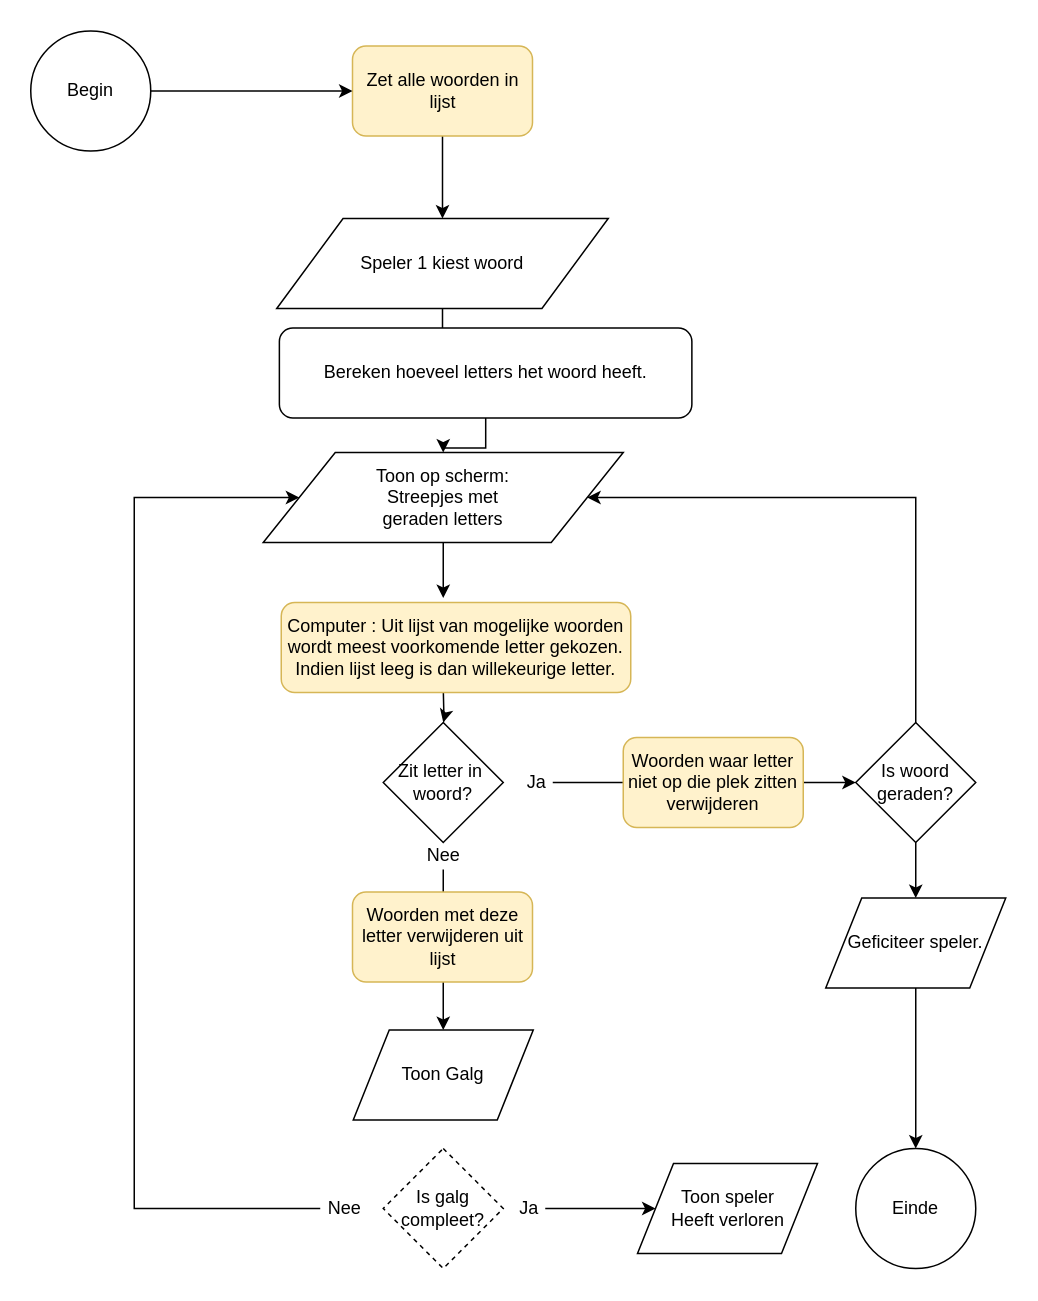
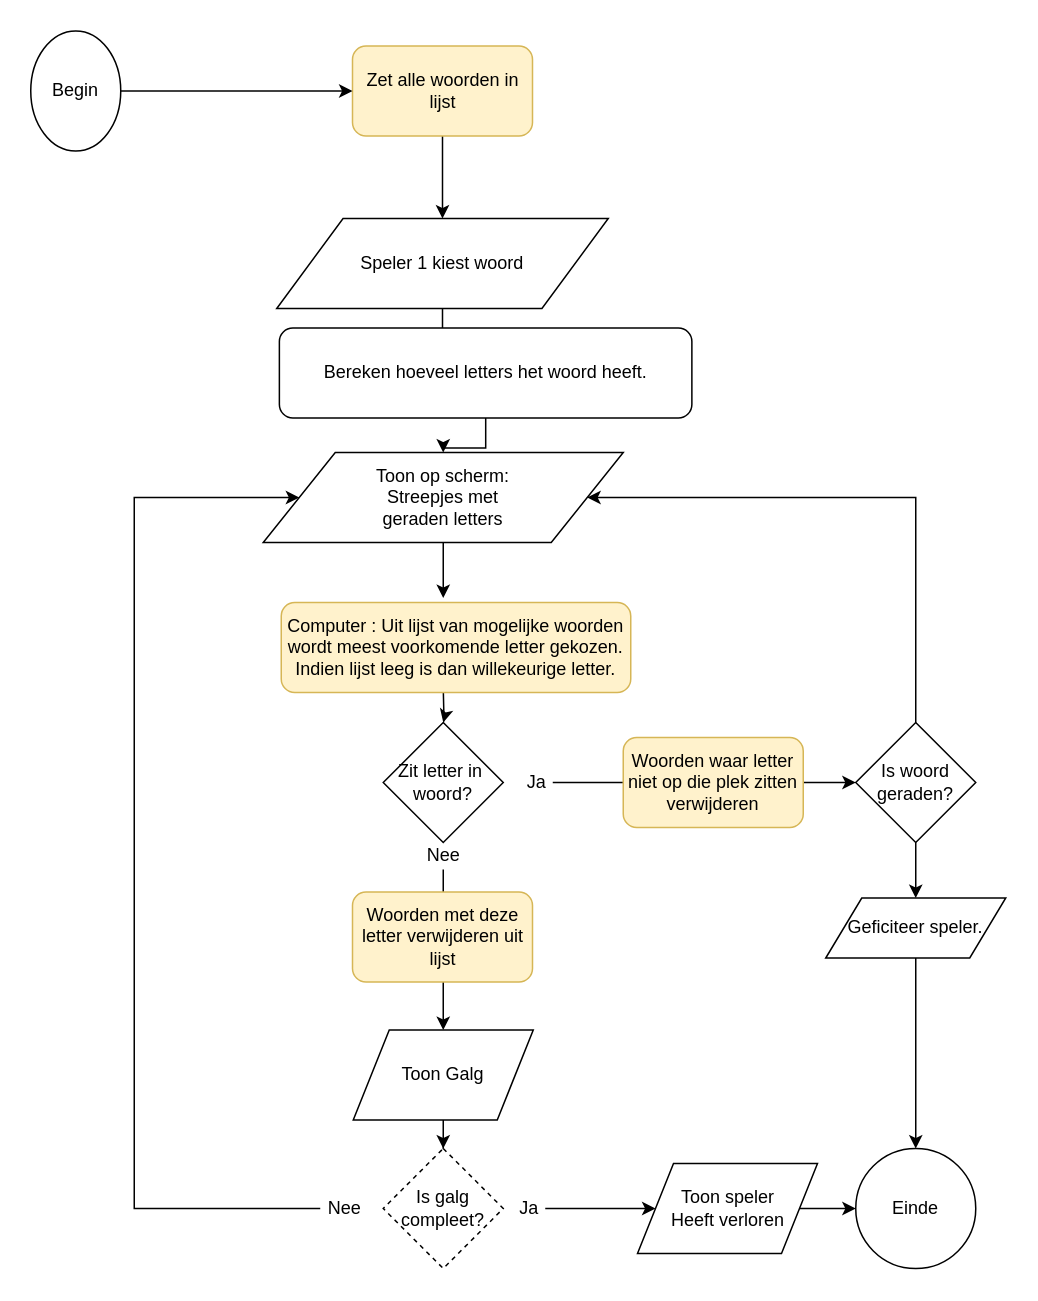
node "Begin": size 120x120 -> 90x120
node "Geficiteer speler.": size 180x90 -> 180x60
edge "Toon Galg" -> "Is galg compleet?": added
edge "Toon speler Heeft verloren" -> "Einde": added
